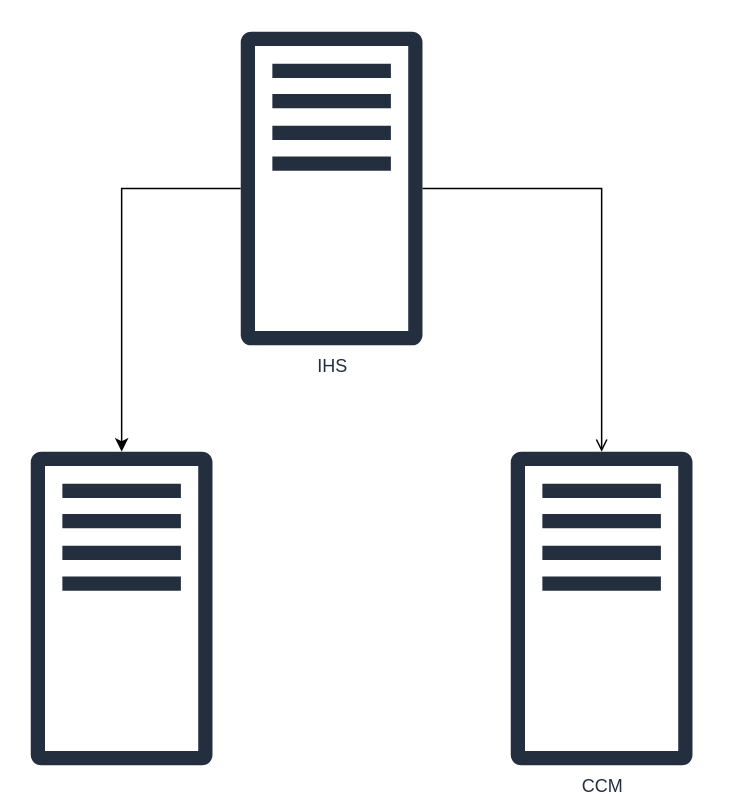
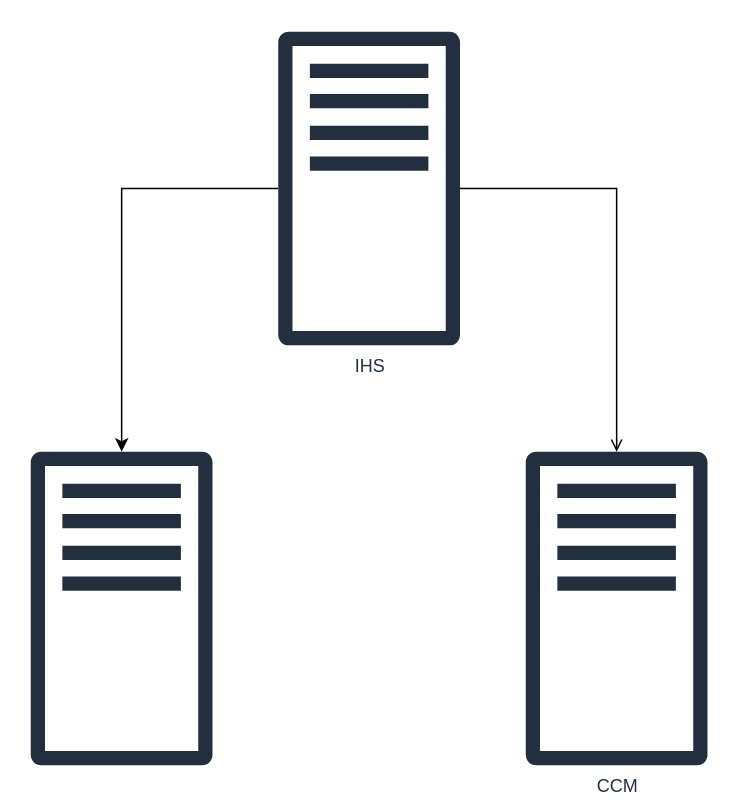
node "IHS": moved (332, 188) -> (369, 188)
node "CCM": moved (602, 608) -> (617, 608)
